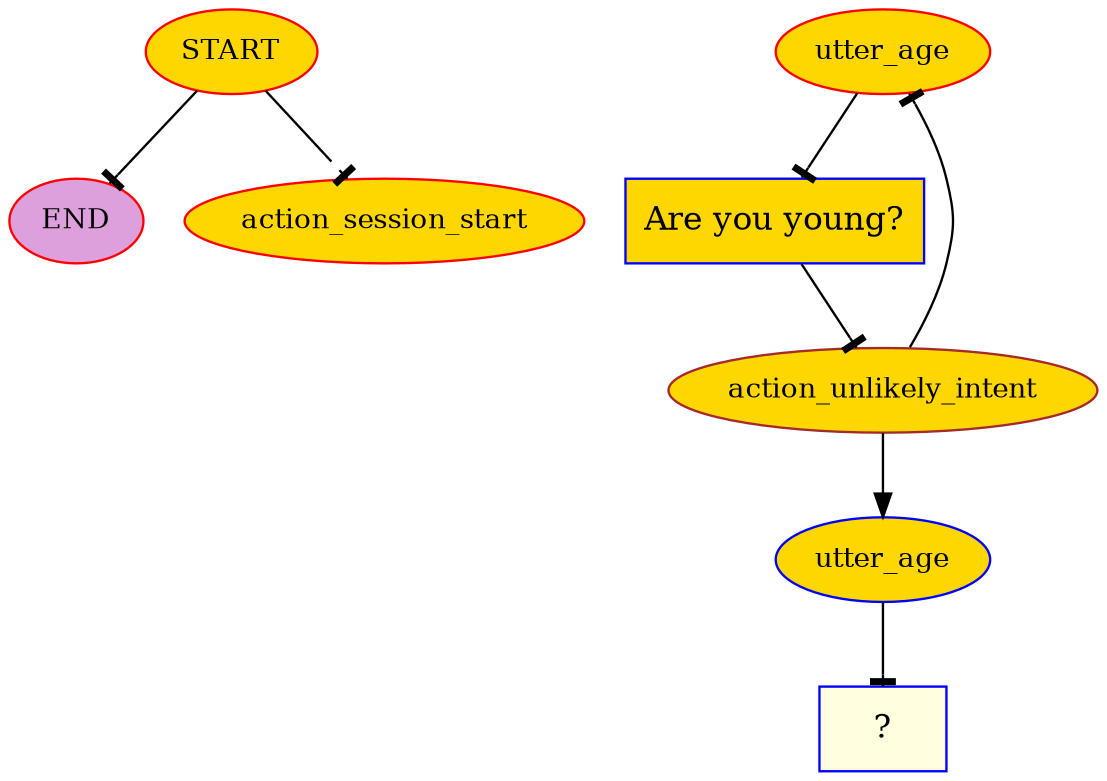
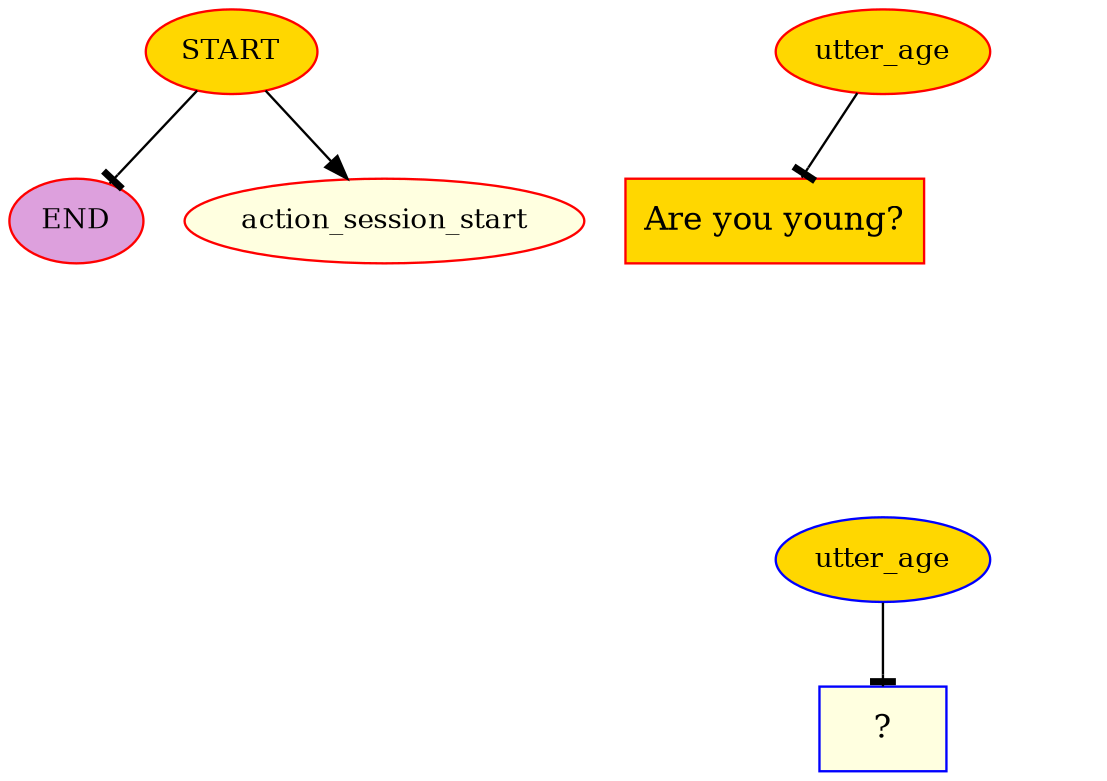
edge "START" -> "action_session_start": arrowhead tee -> normal
node "action_session_start": fillcolor gold -> lightyellow
node "Are you young?": color blue -> red
node "action_unlikely_intent": removed
